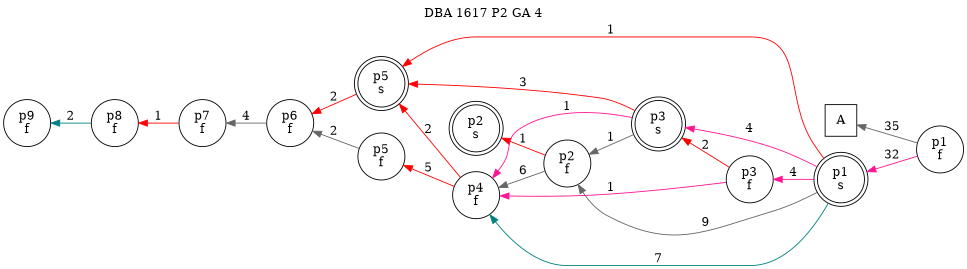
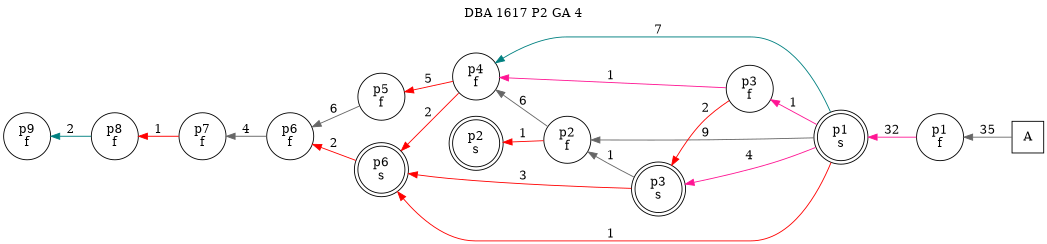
node "p5 s": label "p5 s" -> "p6 s"
edge "p3 s" -> "p4 f": removed, label "1"
edge "p5 f" -> "p6 f": label "2" -> "6"
edge "p1 f" -> "A": reversed
edge "p1 s" -> "p3 f": label "4" -> "1"
